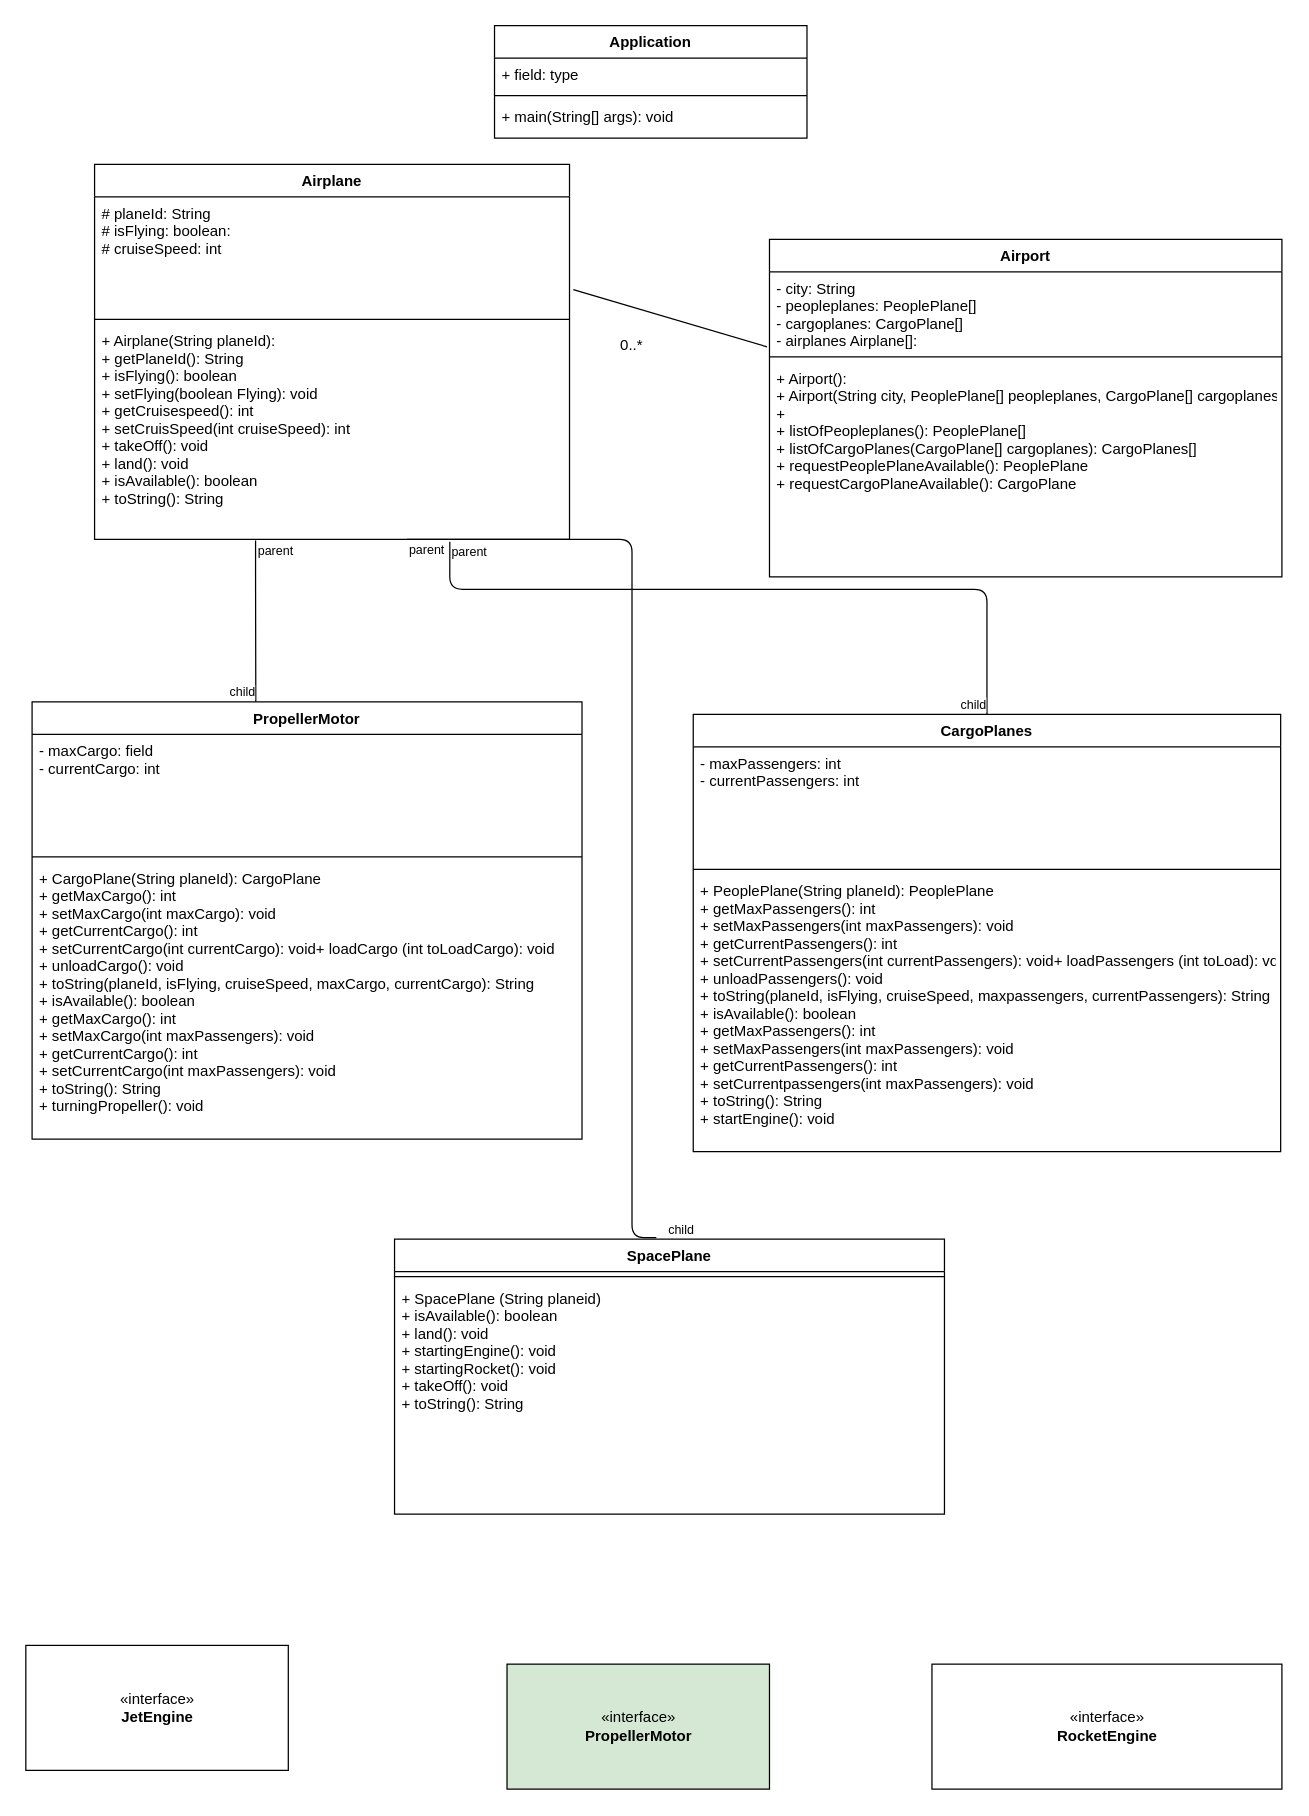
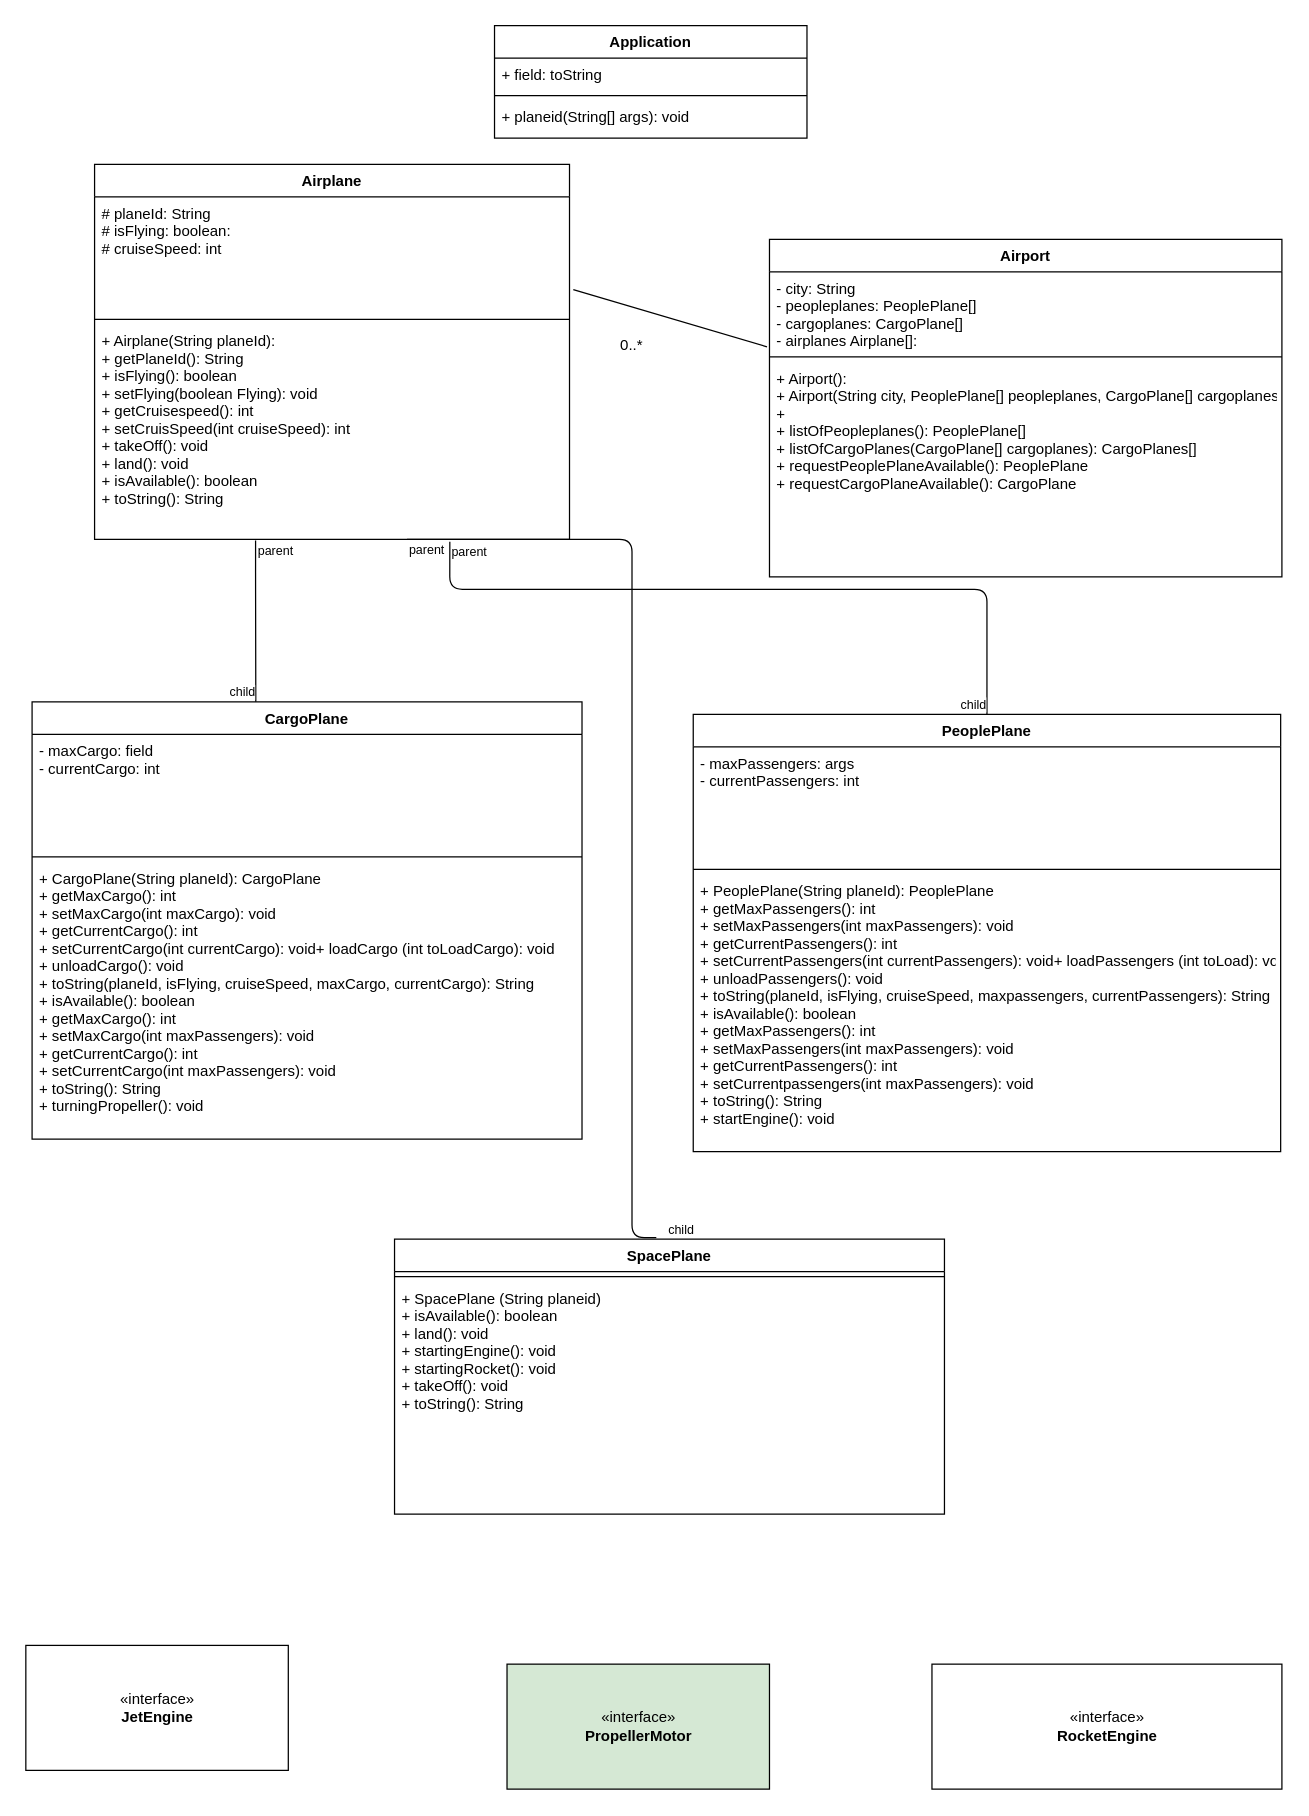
node "+ field: type": label "+ field: type" -> "+ field: toString"
node "+ main(String[] args): void": label "+ main(String[] args): void" -> "+ planeid(String[] args): void"
node "PropellerMotor": label "PropellerMotor" -> "CargoPlane"
node "CargoPlanes": label "CargoPlanes" -> "PeoplePlane"
node "- maxPassengers: int - currentPassengers: int": label "- maxPassengers: int - currentPassengers: int" -> "- maxPassengers: args - currentPassengers: int"
